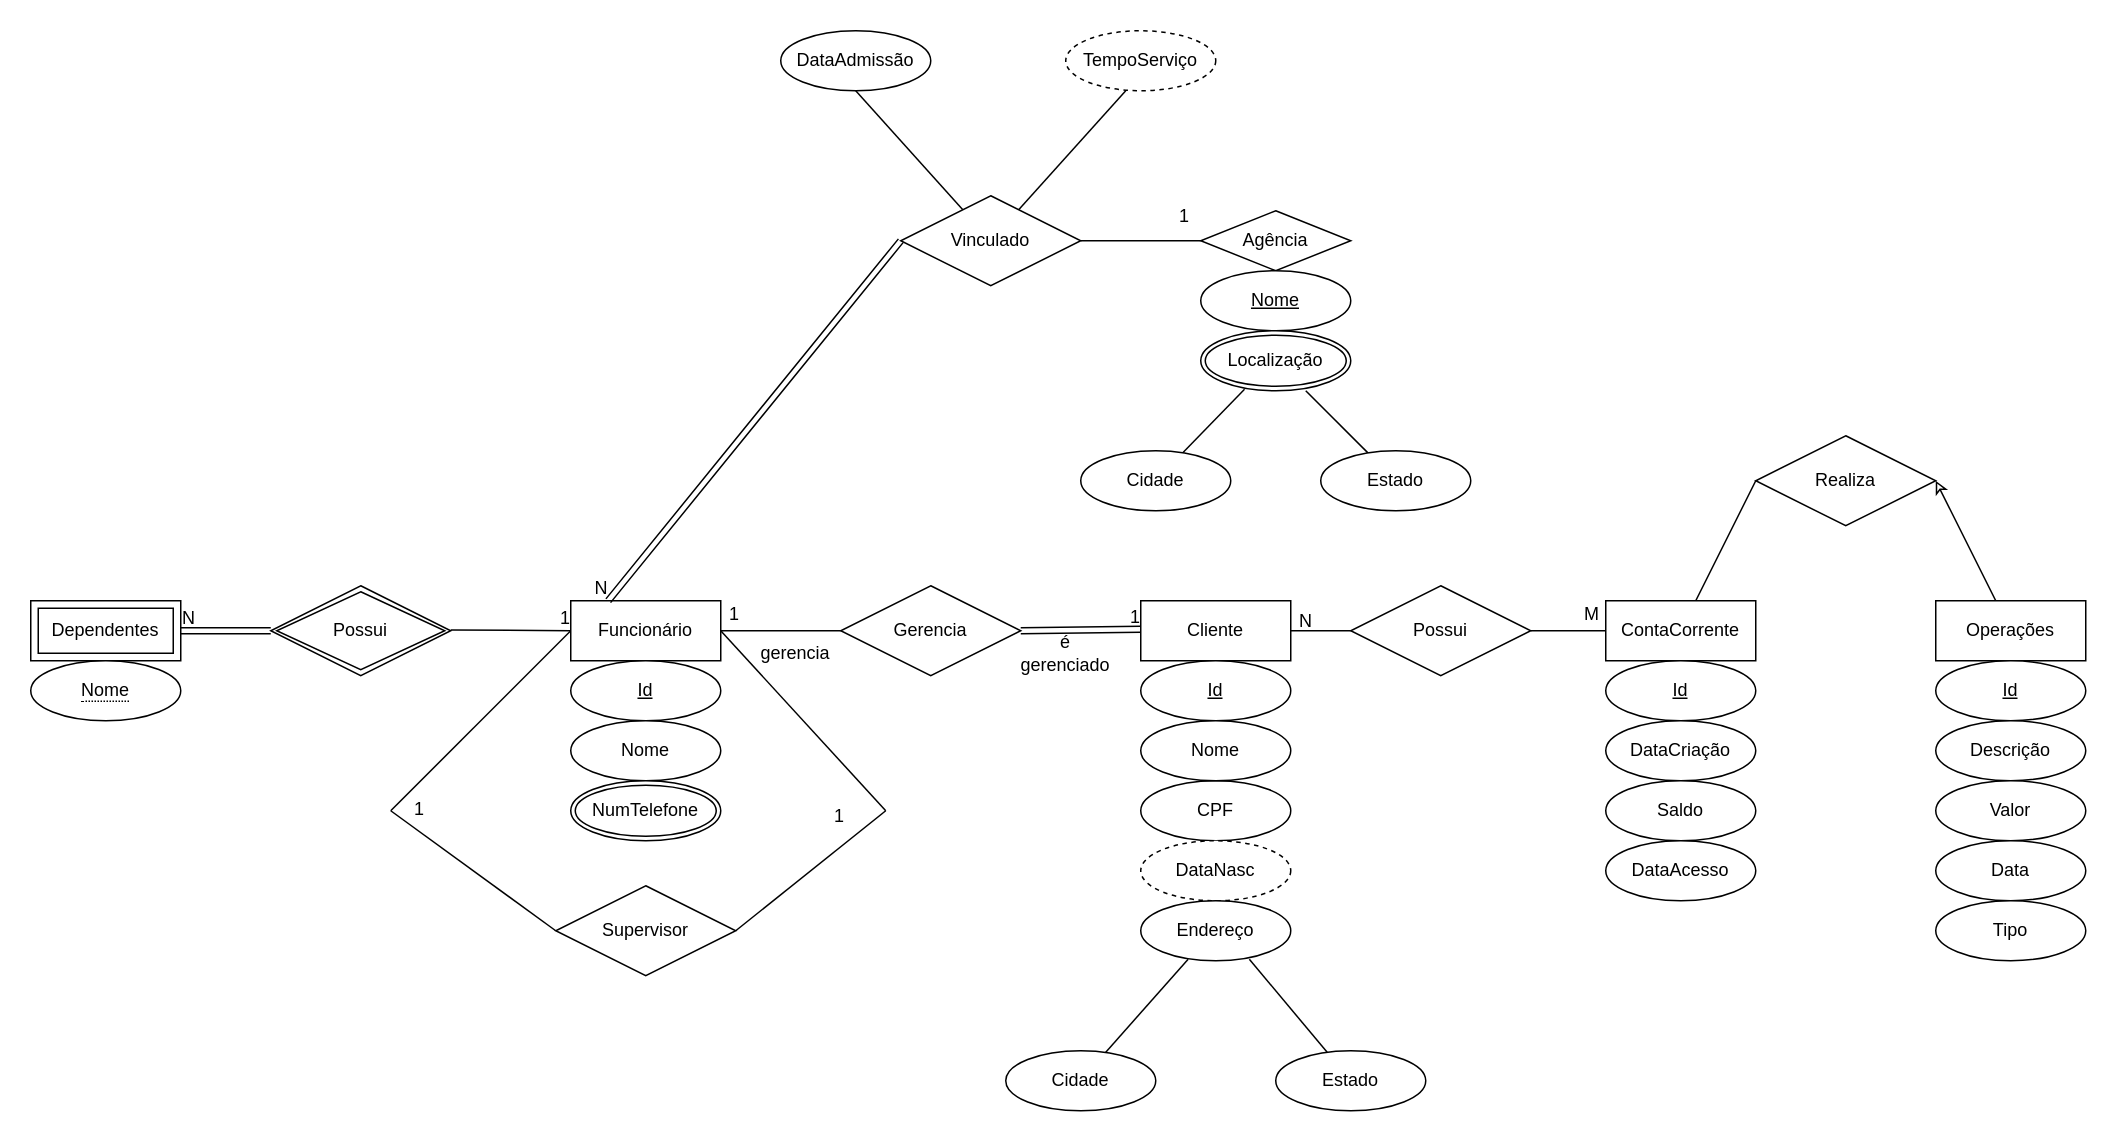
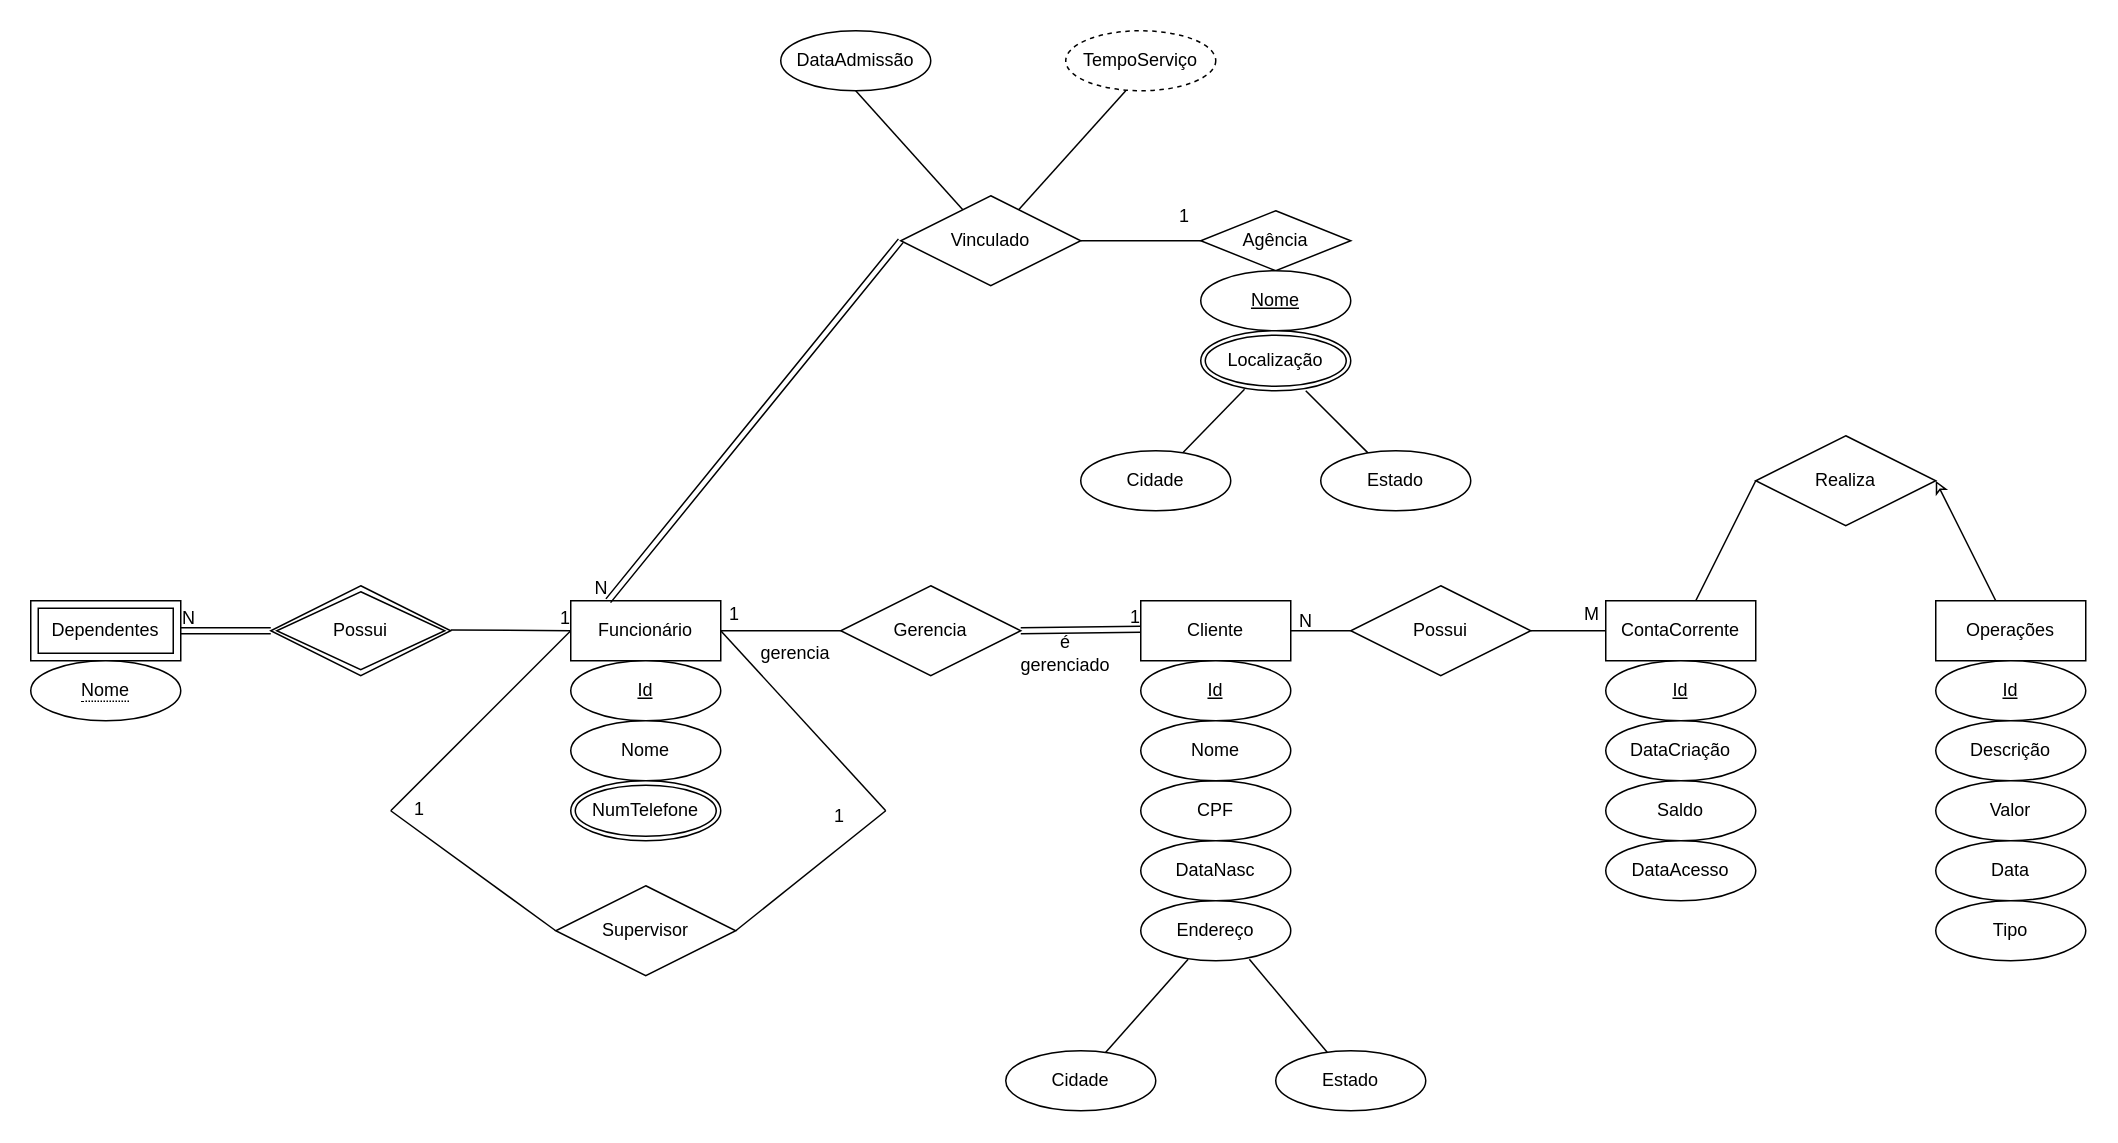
node "DataNasc": style dashed -> solid
